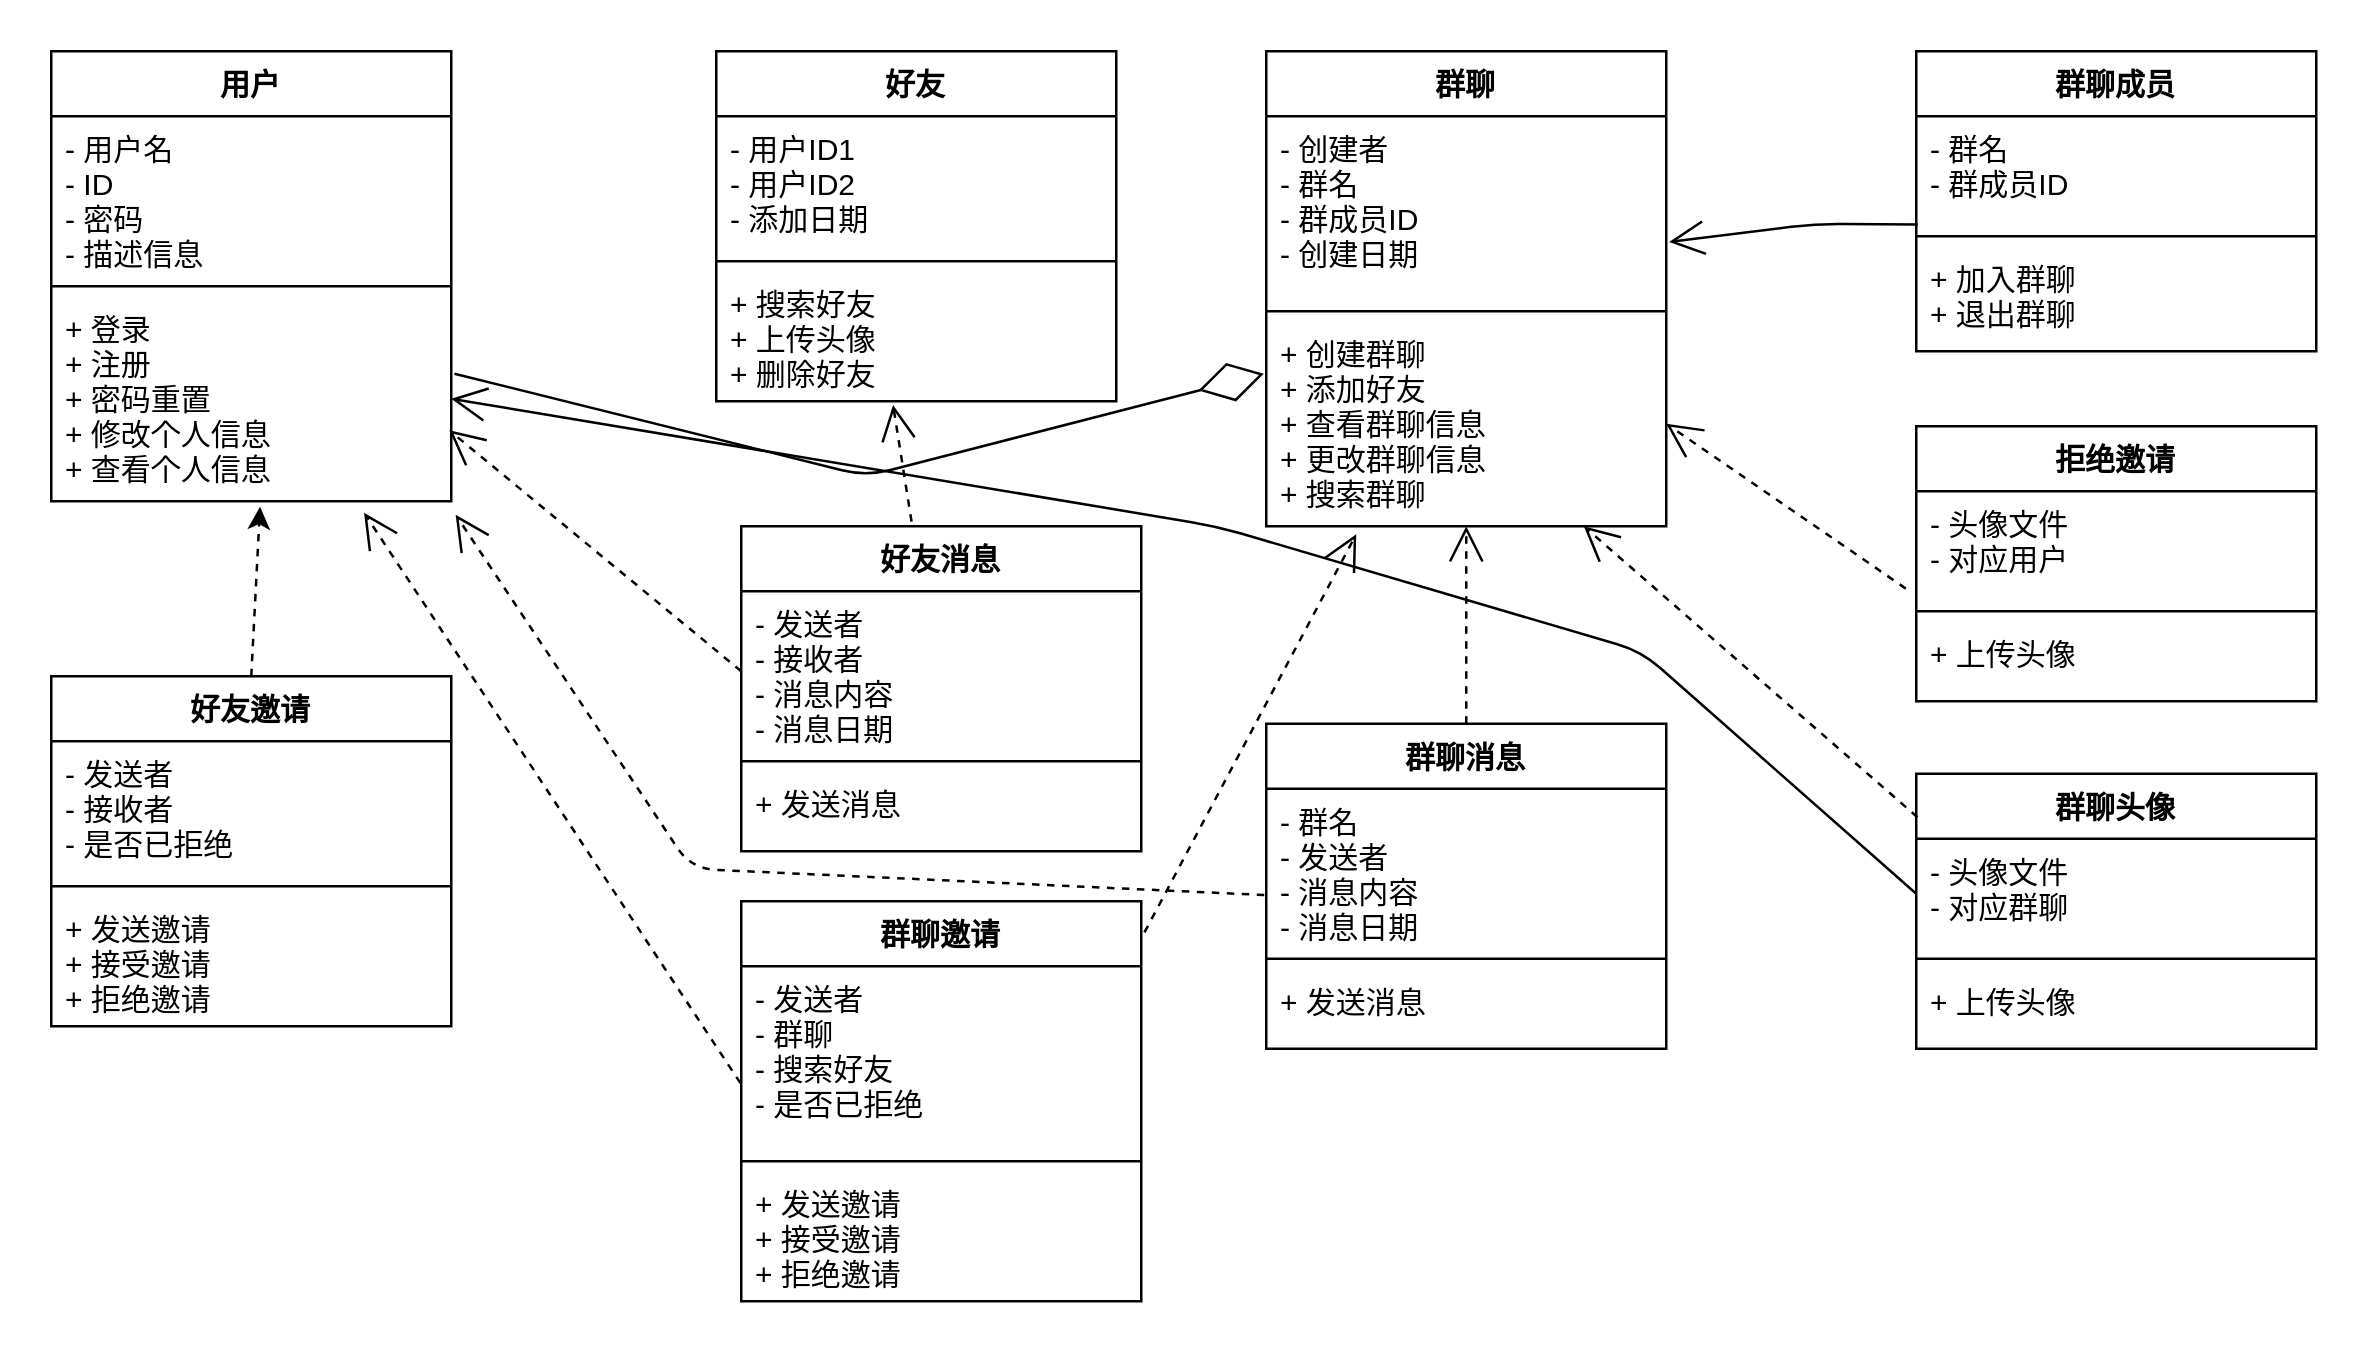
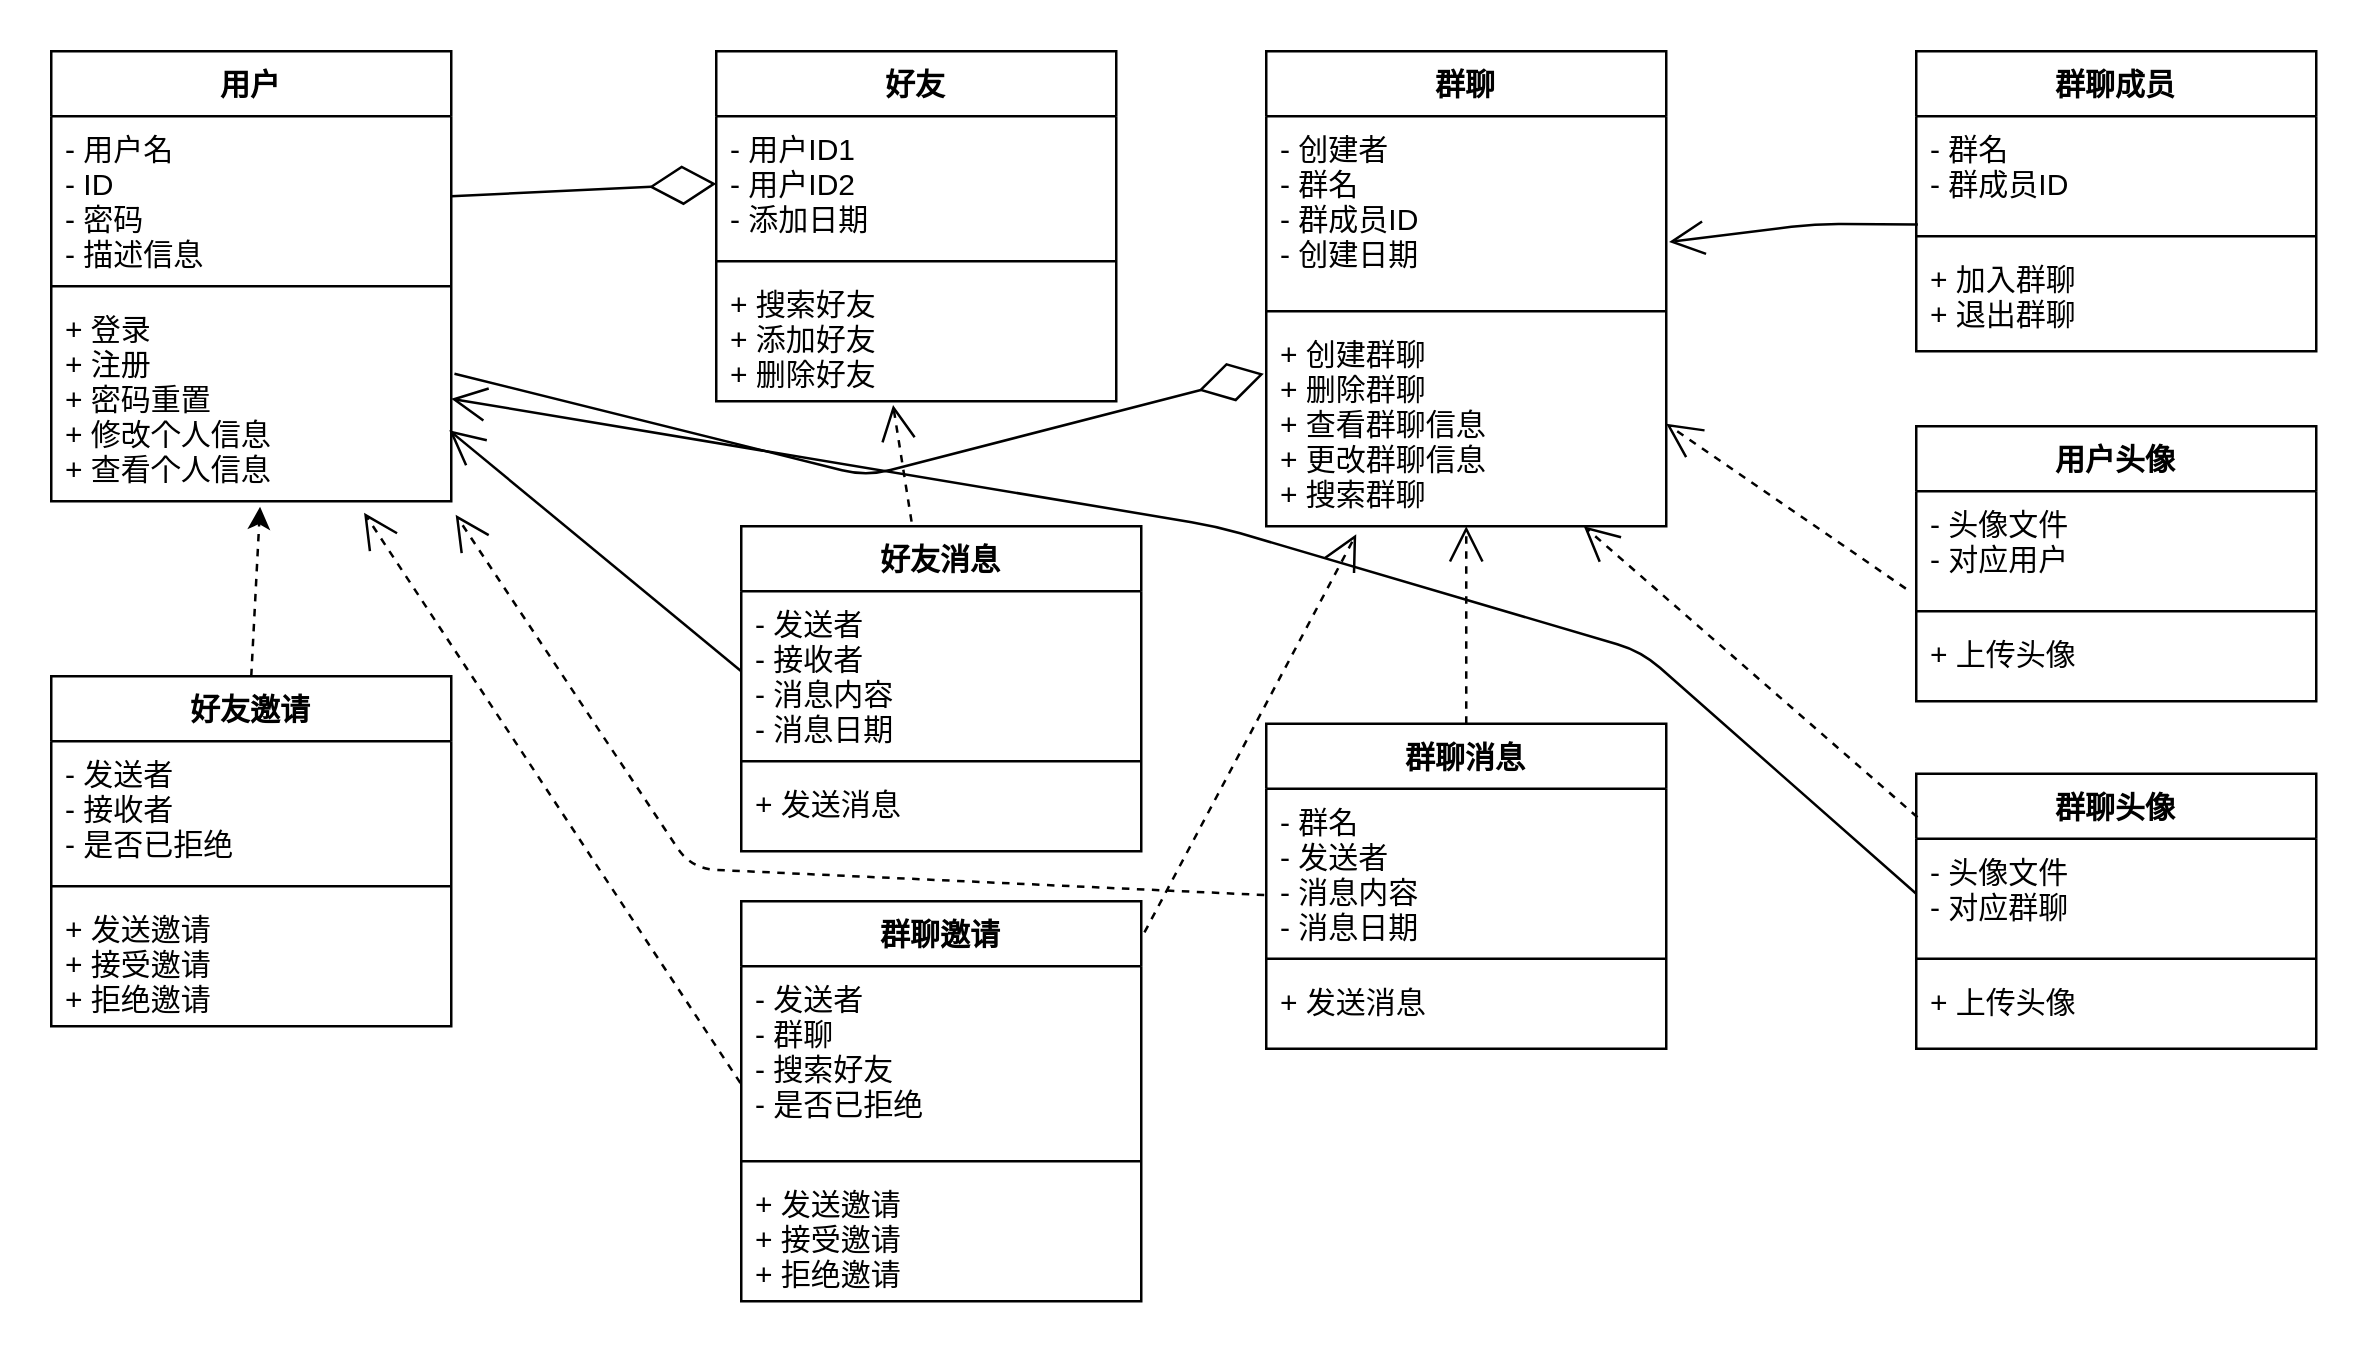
edge "- 用户名 - ID - 密码 - 描述信息" -> "- 用户ID1 - 用户ID2 - 添加日期": added
node "+ 搜索好友 + 上传头像 + 删除好友": label "+ 搜索好友 + 上传头像 + 删除好友" -> "+ 搜索好友 + 添加好友 + 删除好友"
node "+ 创建群聊 + 添加好友 + 查看群聊信息 + 更改群聊信息 + 搜索群聊": label "+ 创建群聊 + 添加好友 + 查看群聊信息 + 更改群聊信息 + 搜索群聊" -> "+ 创建群聊 + 删除群聊 + 查看群聊信息 + 更改群聊信息 + 搜索群聊"
node "拒绝邀请": label "拒绝邀请" -> "用户头像"
edge "- 发送者 - 接收者 - 消息内容 - 消息日期" -> "+ 登录 + 注册 + 密码重置 + 修改个人信息 + 查看个人信息": style dashed -> solid
